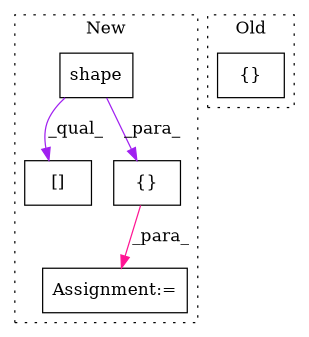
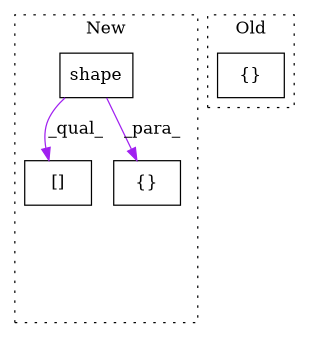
node "Assignment:=": removed
